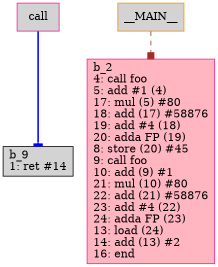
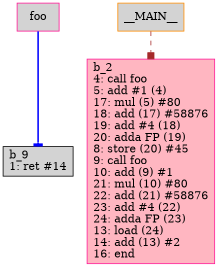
node "call": label "call" -> "foo"
